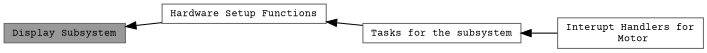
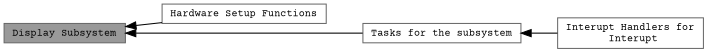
edge "Tasks for the subsystem" -> "Hardware Setup Functions": now "Tasks for the subsystem" -> "Display Subsystem"
node "Interupt Handlers for Motor": label "Interupt Handlers for Motor" -> "Interupt Handlers for Interupt"
